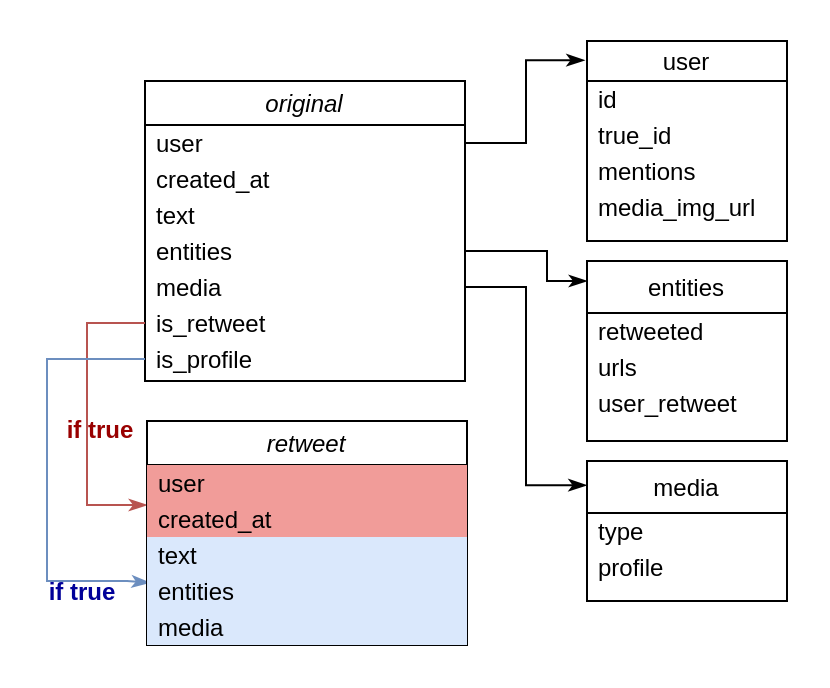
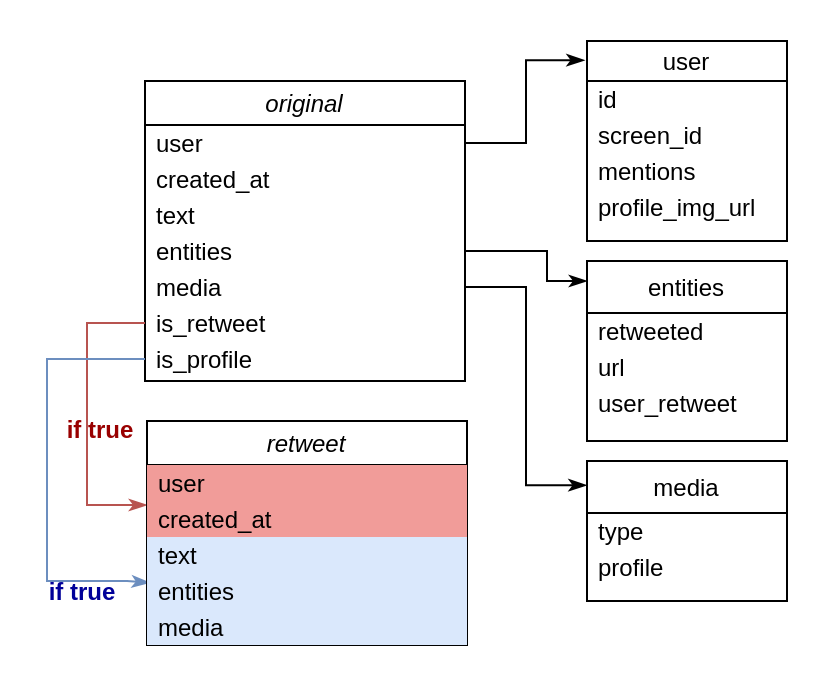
node "true_id": label "true_id" -> "screen_id"
node "media_img_url": label "media_img_url" -> "profile_img_url"
node "urls": label "urls" -> "url"
